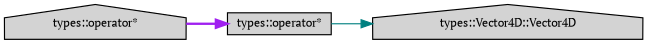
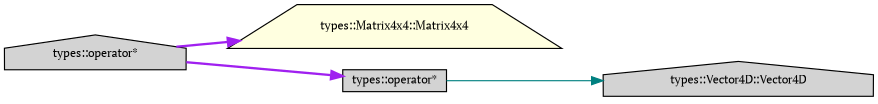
node "types::Matrix4x4::Matrix4x4": added
